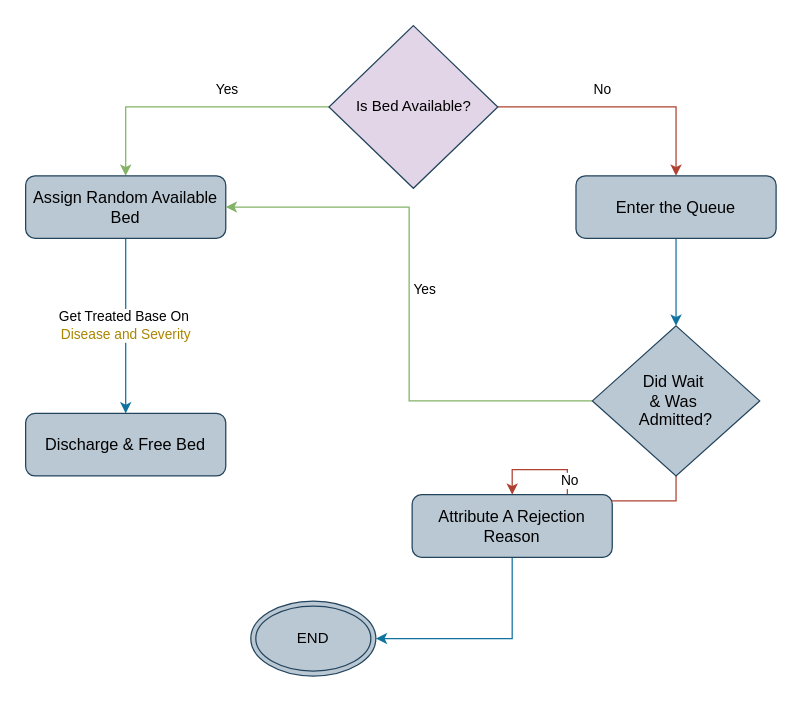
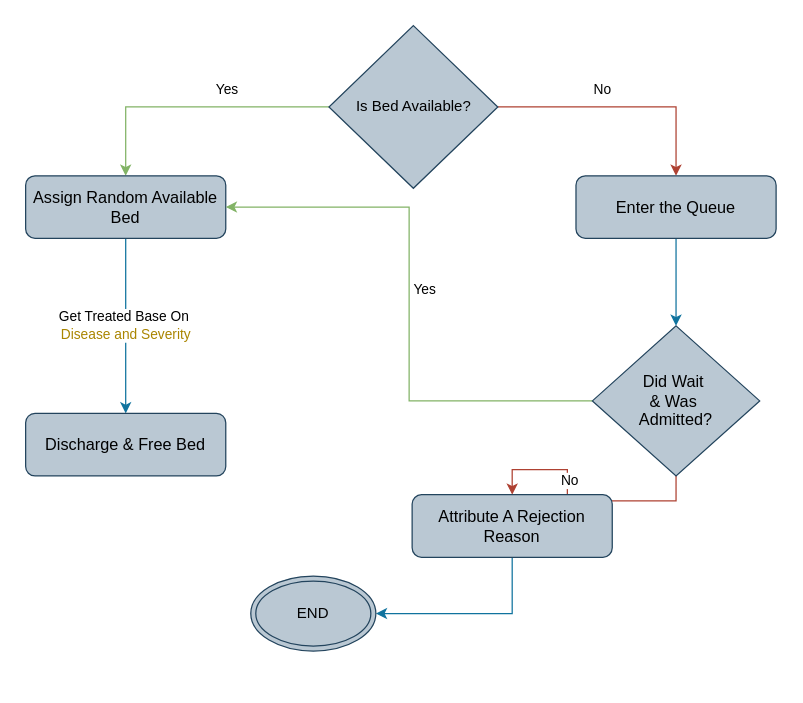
node "Is Bed Available?": fillcolor #e1d5e7 -> #bac8d3
node "END": moved (313, 638) -> (313, 613)
